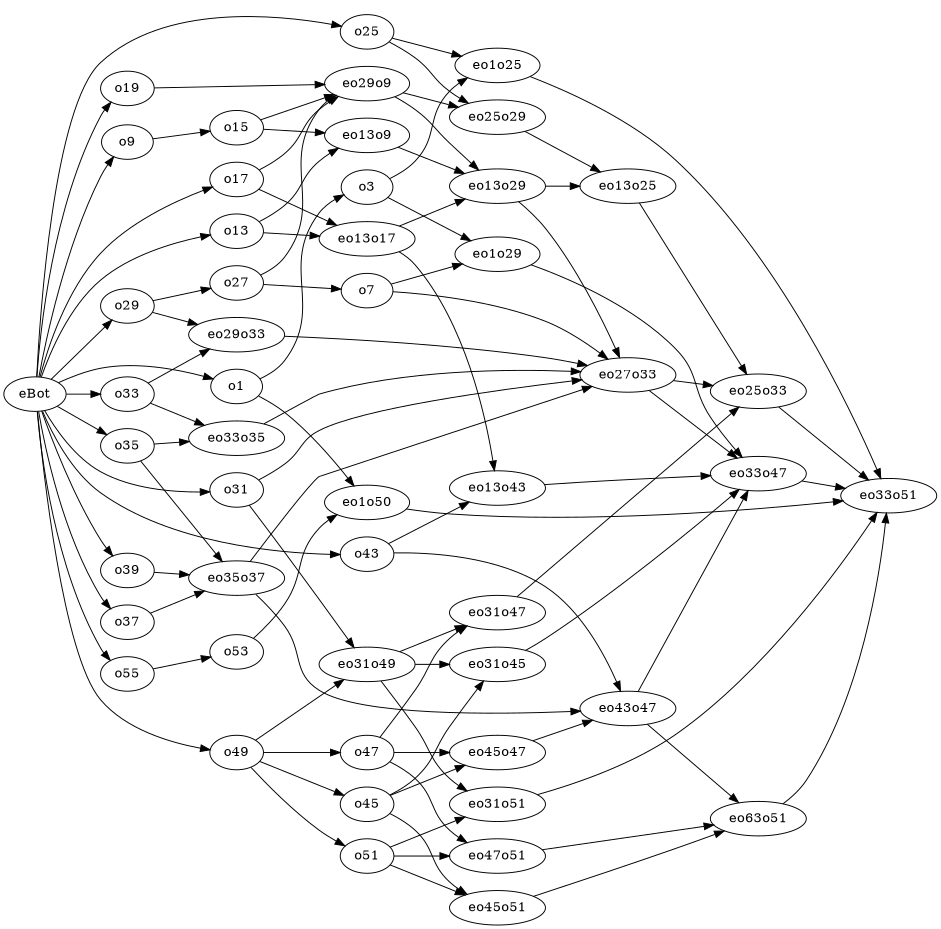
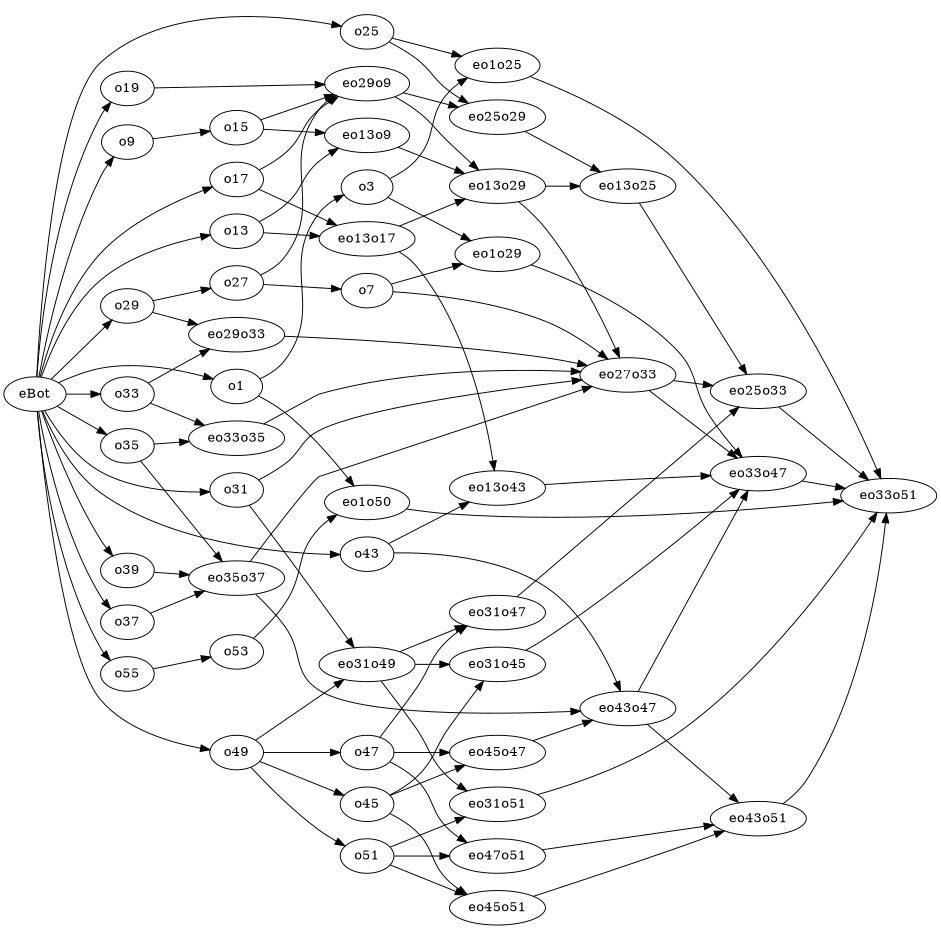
node "eo63o51": label "eo63o51" -> "eo43o51"
